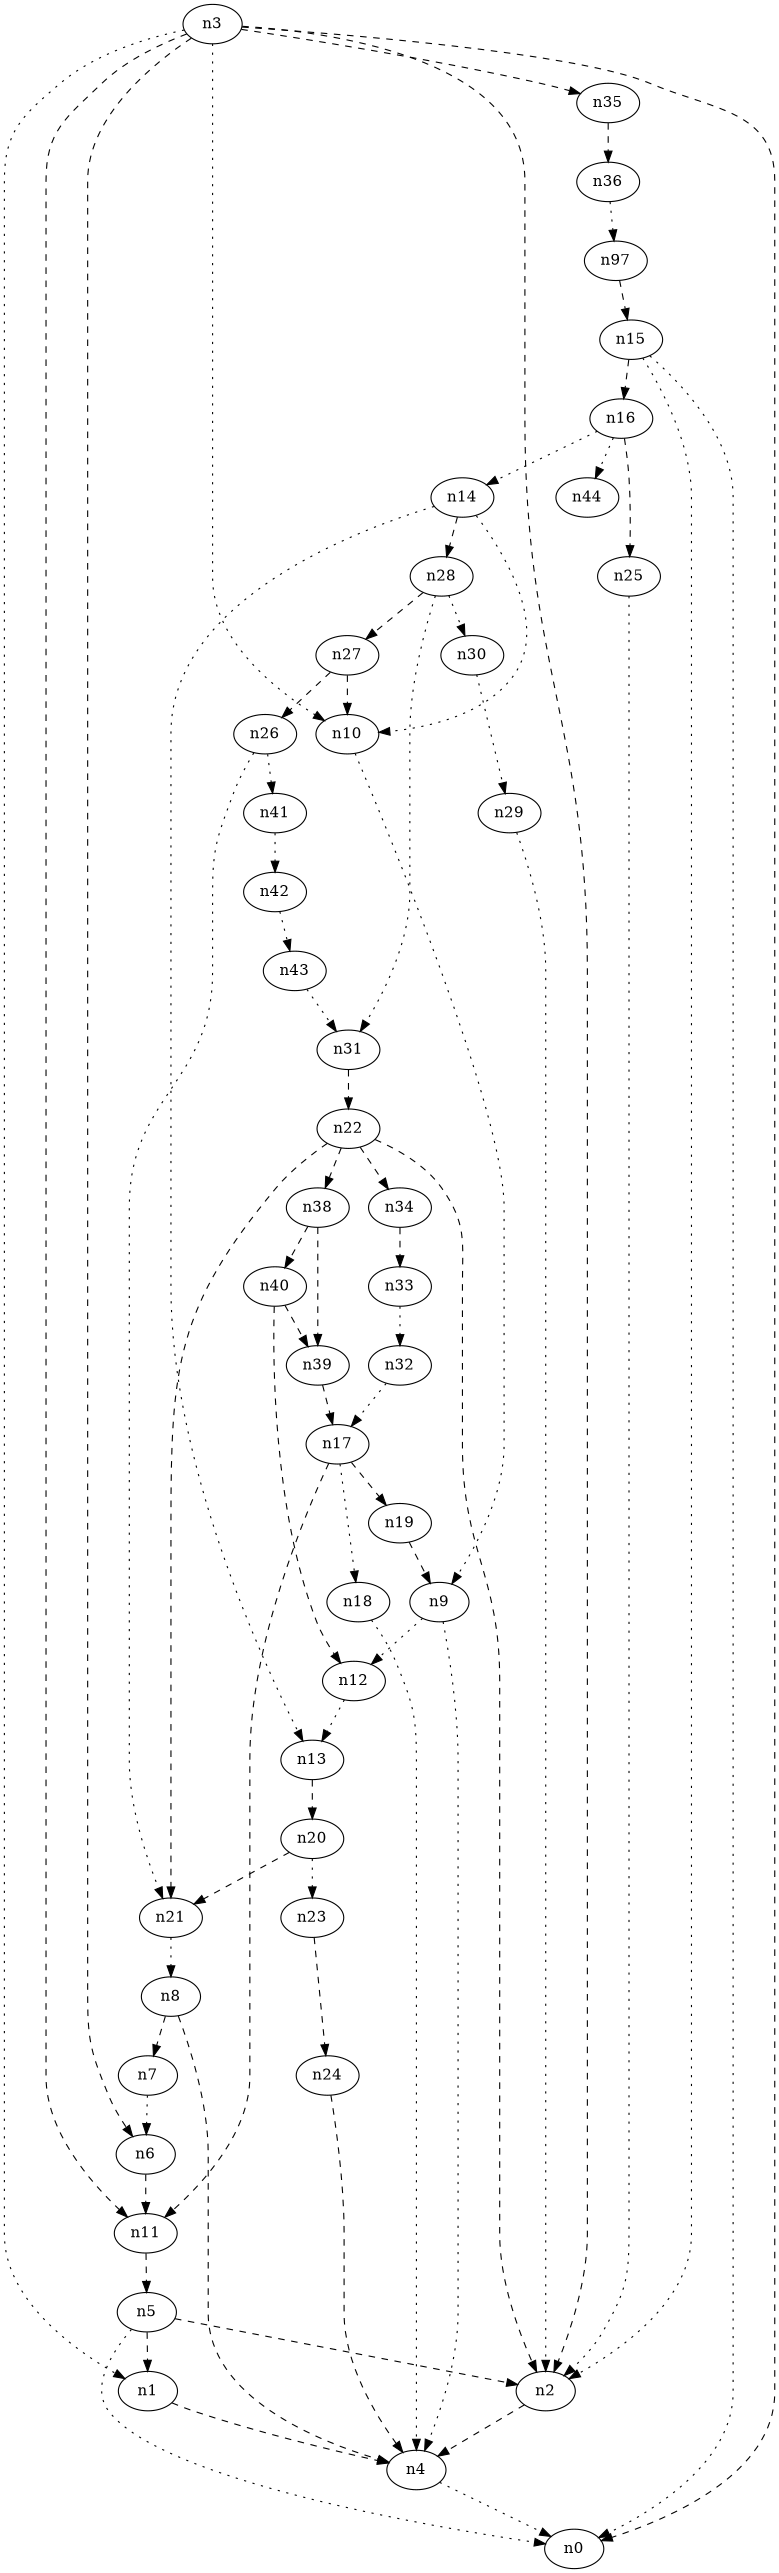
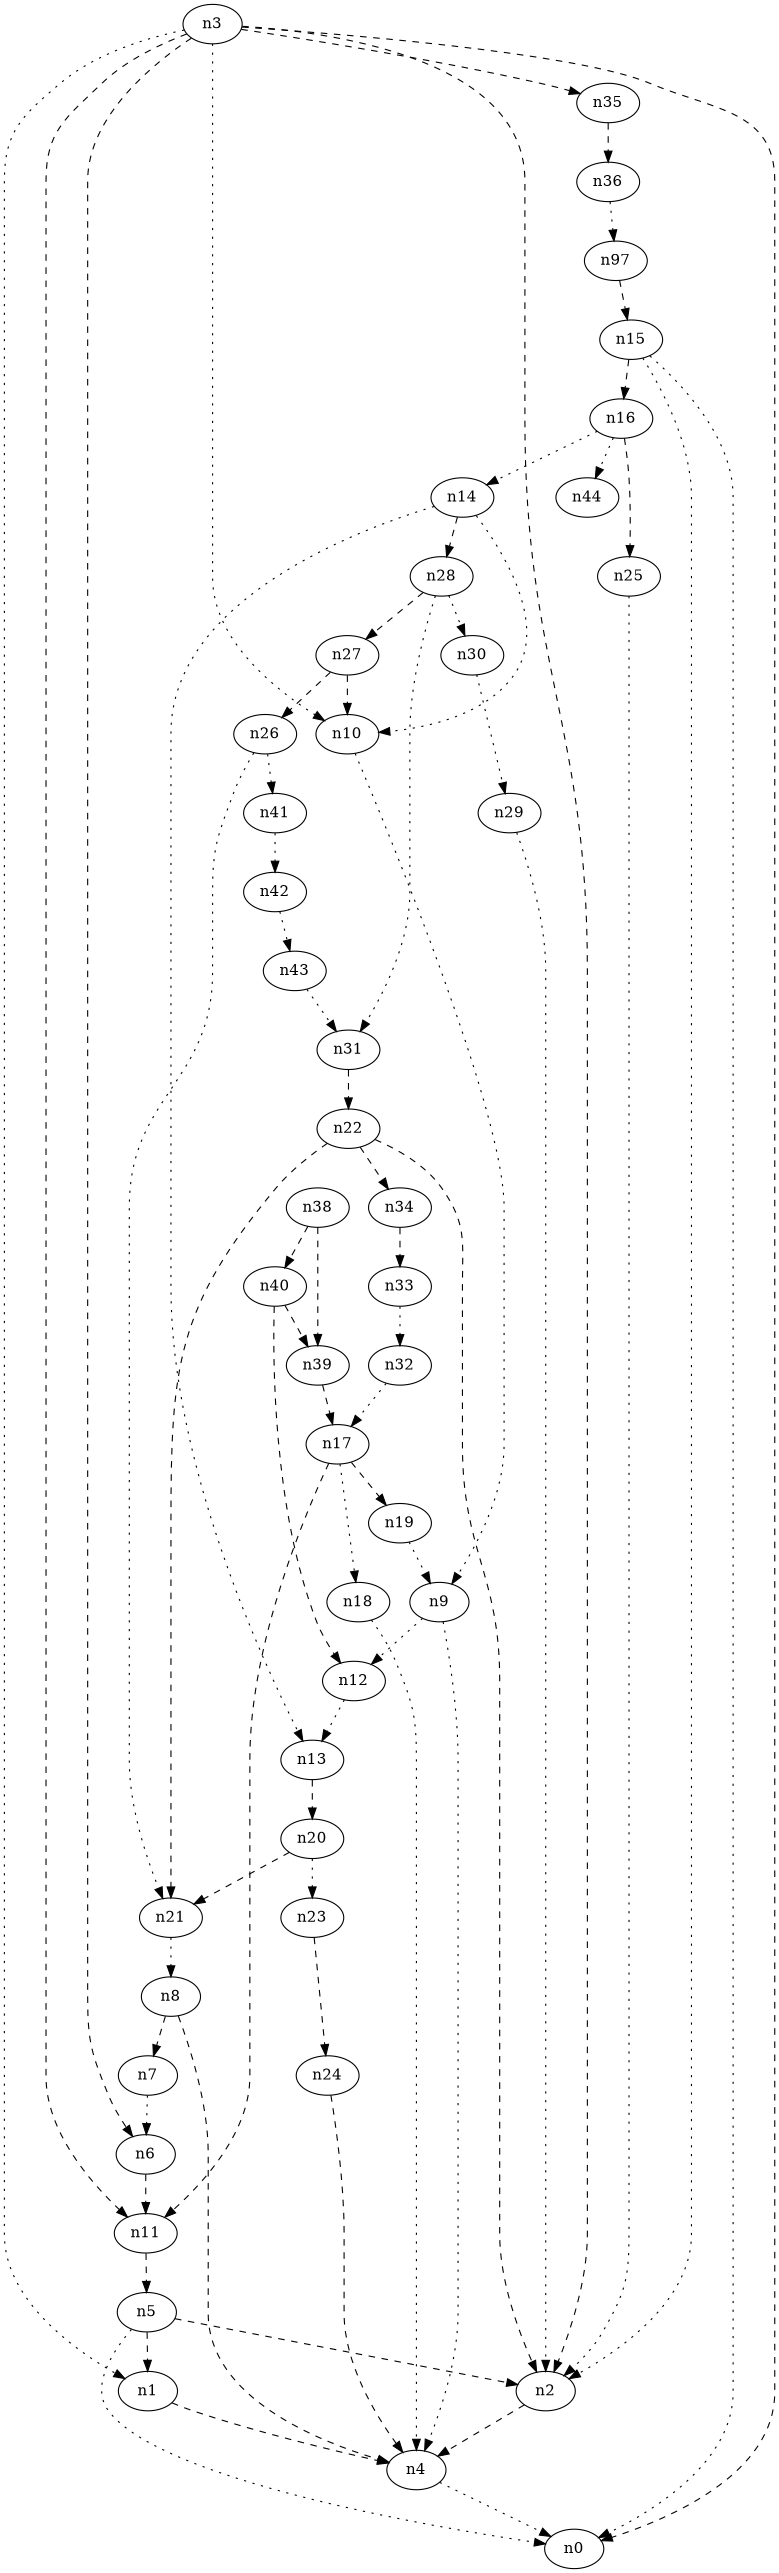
edge "n22" -> "n38": removed
edge "n19" -> "n9": style dashed -> dotted
